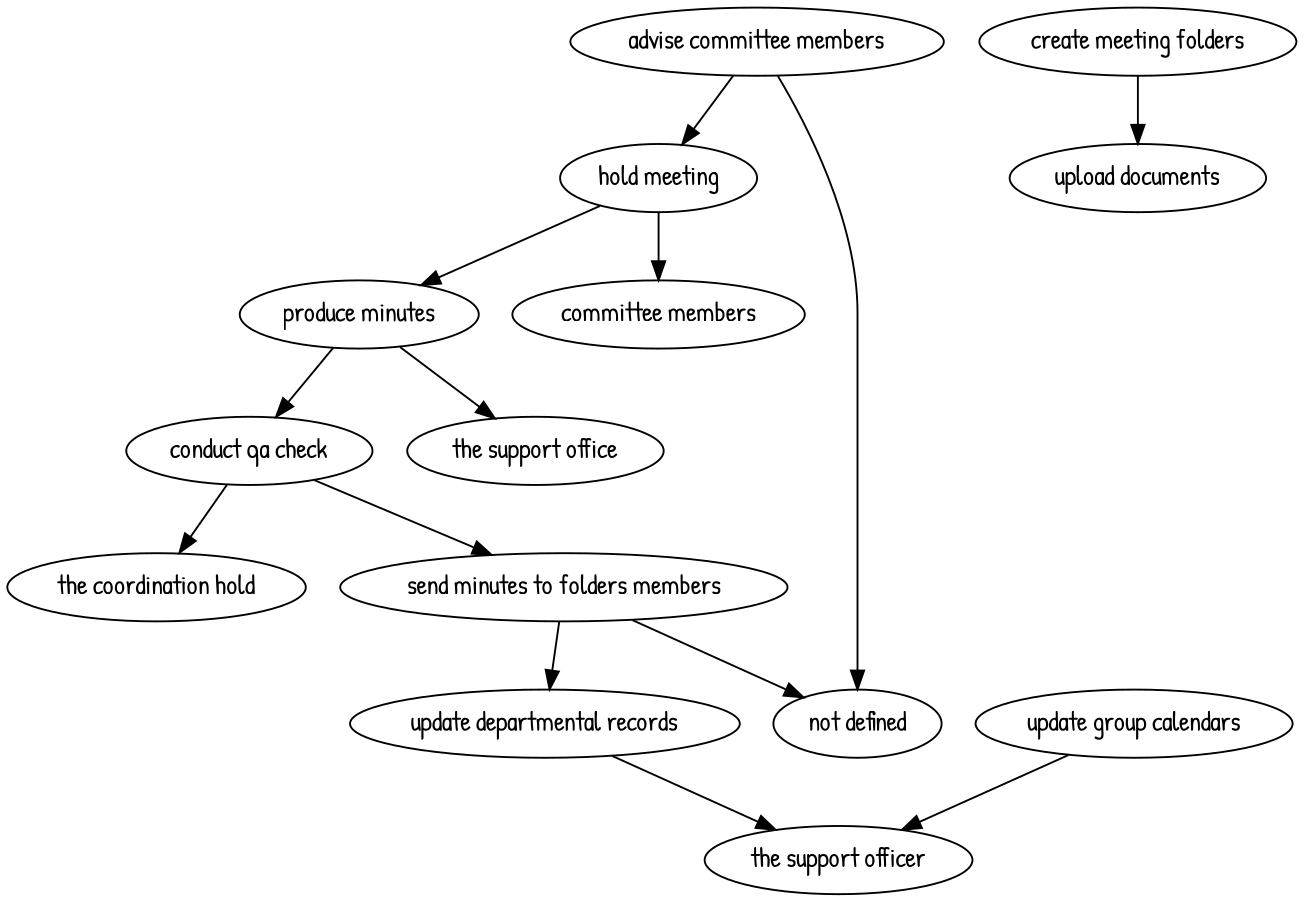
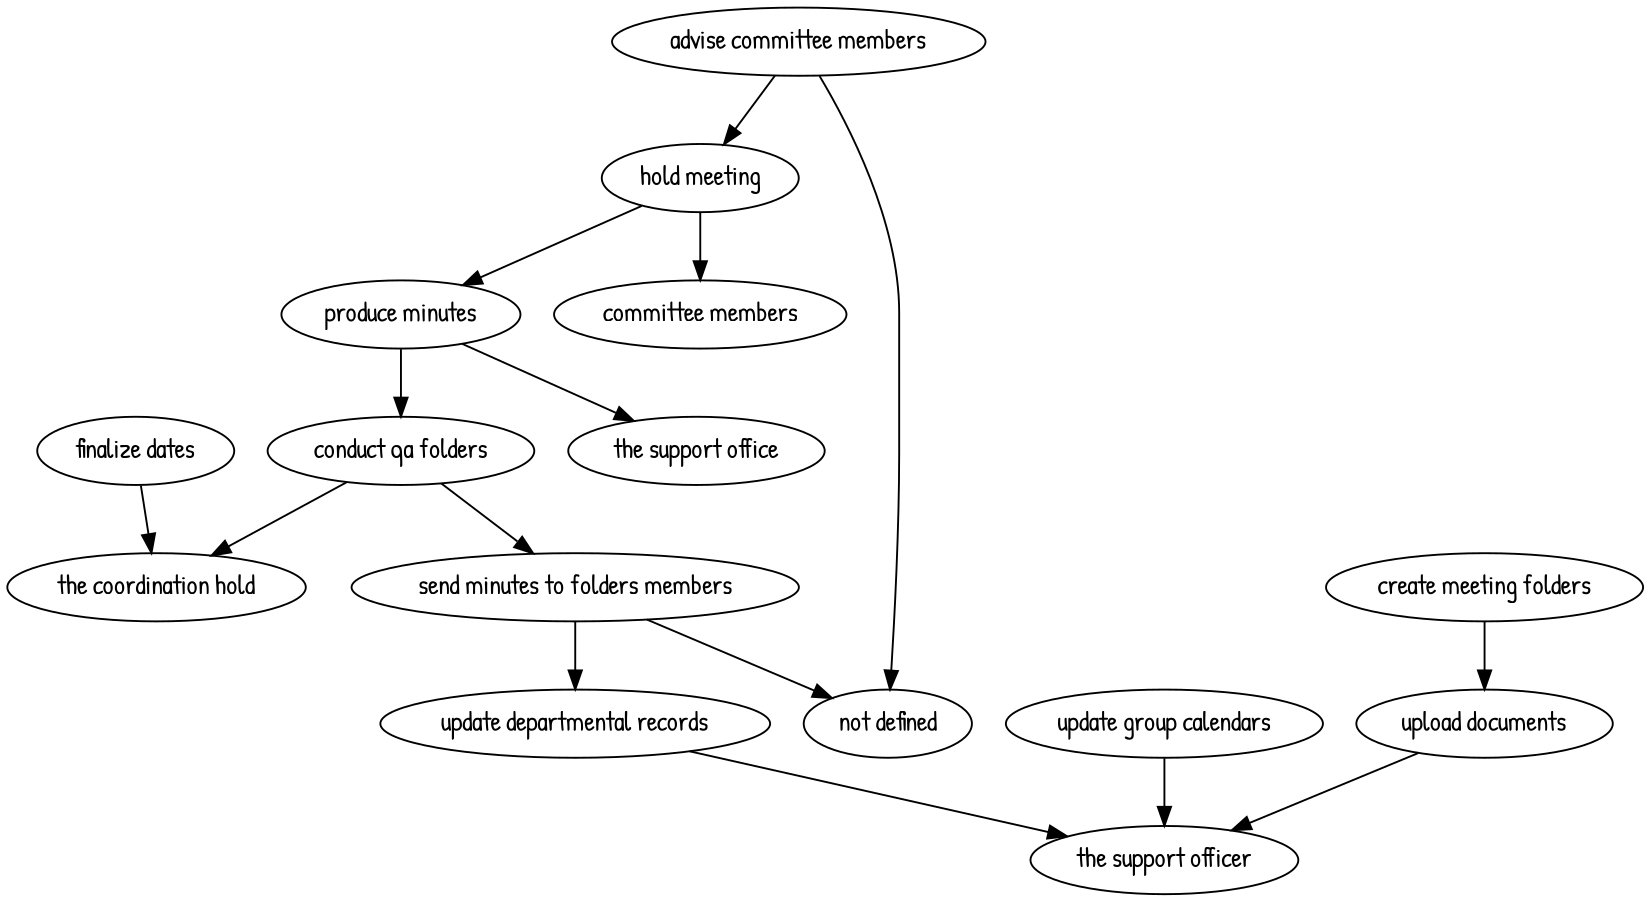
node "finalize dates": added
node "conduct qa check": label "conduct qa check" -> "conduct qa folders"
edge "upload documents" -> "the support officer": added
